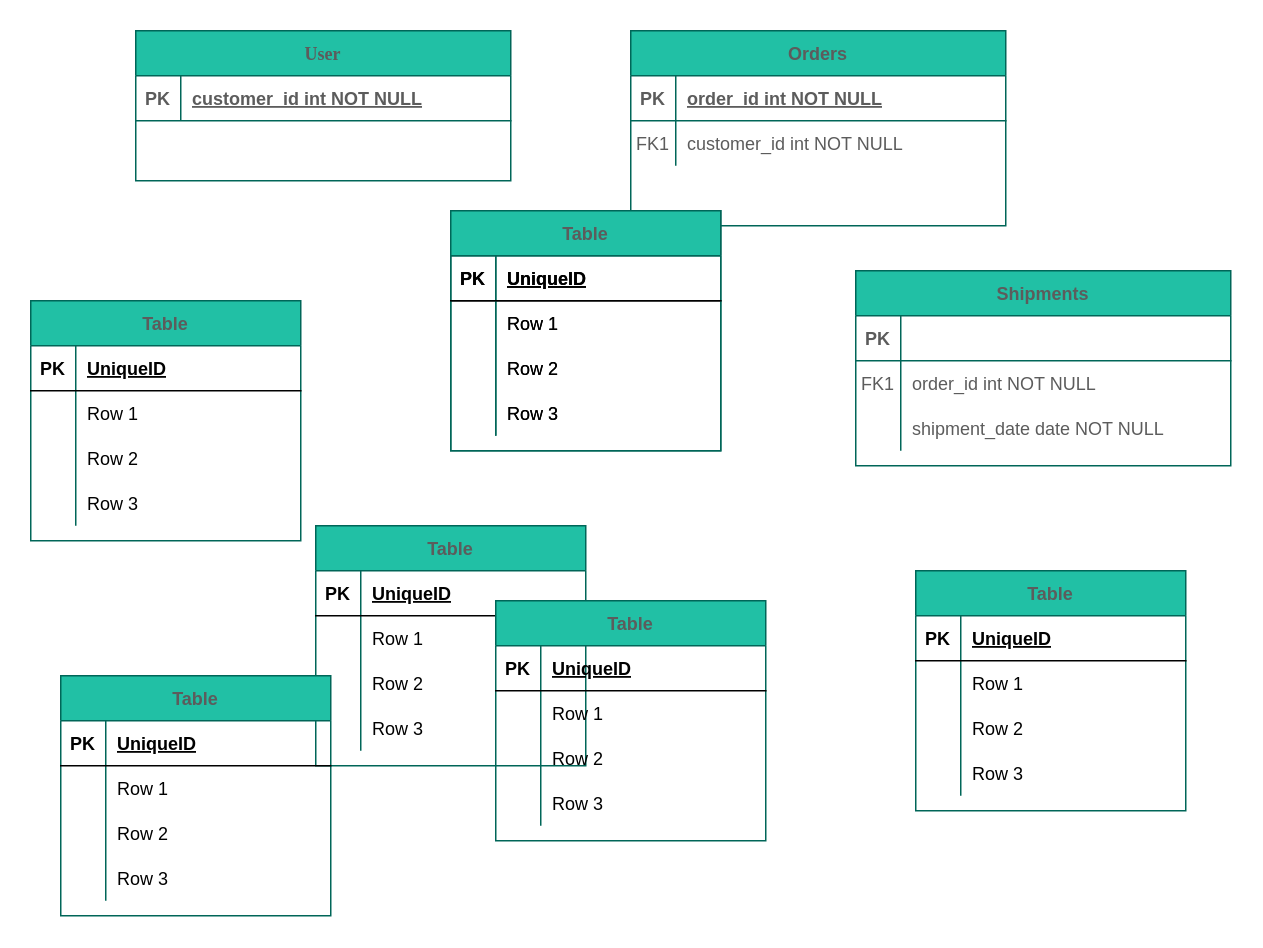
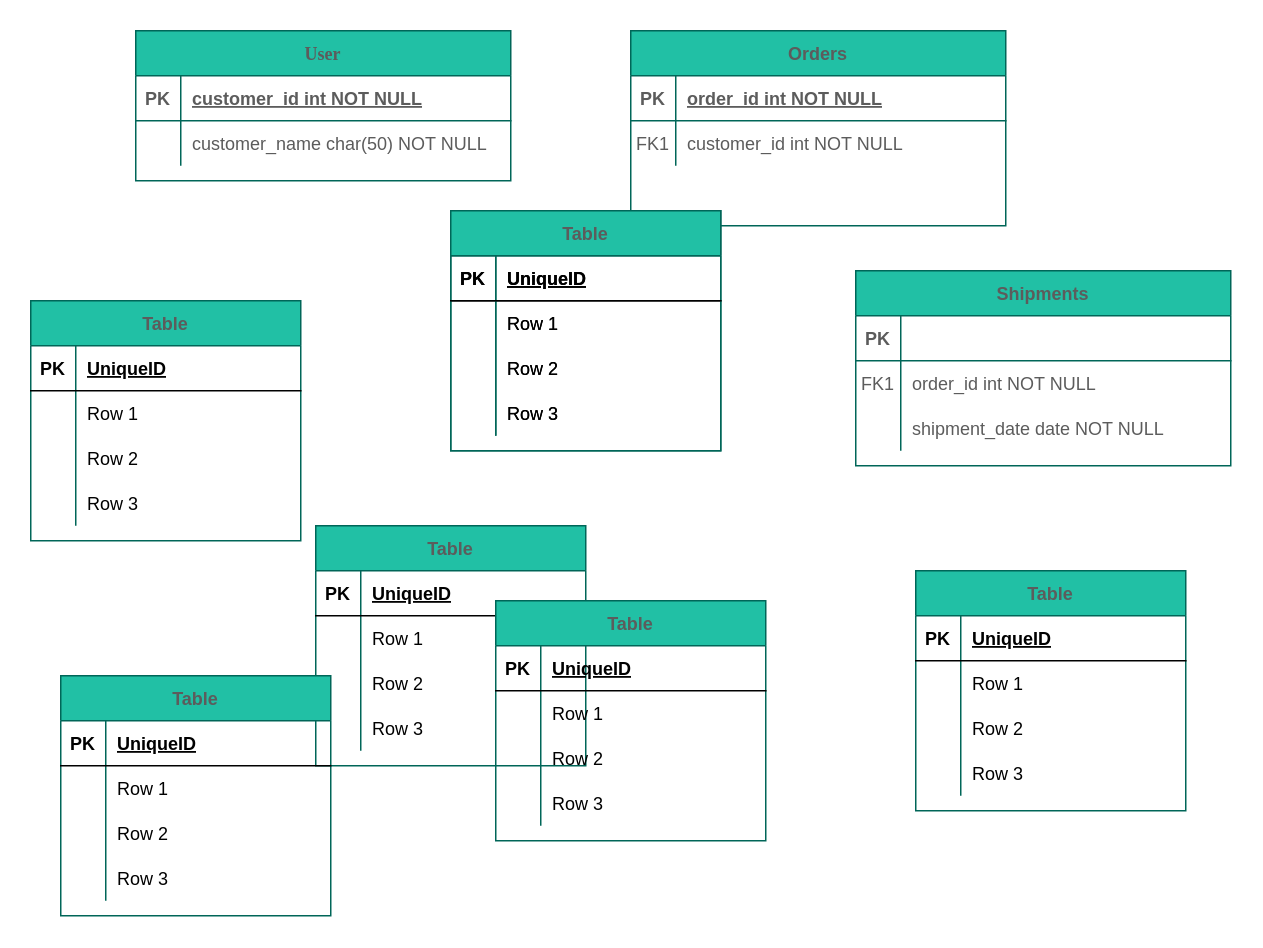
node "customer_name char(50) NOT NULL": added
